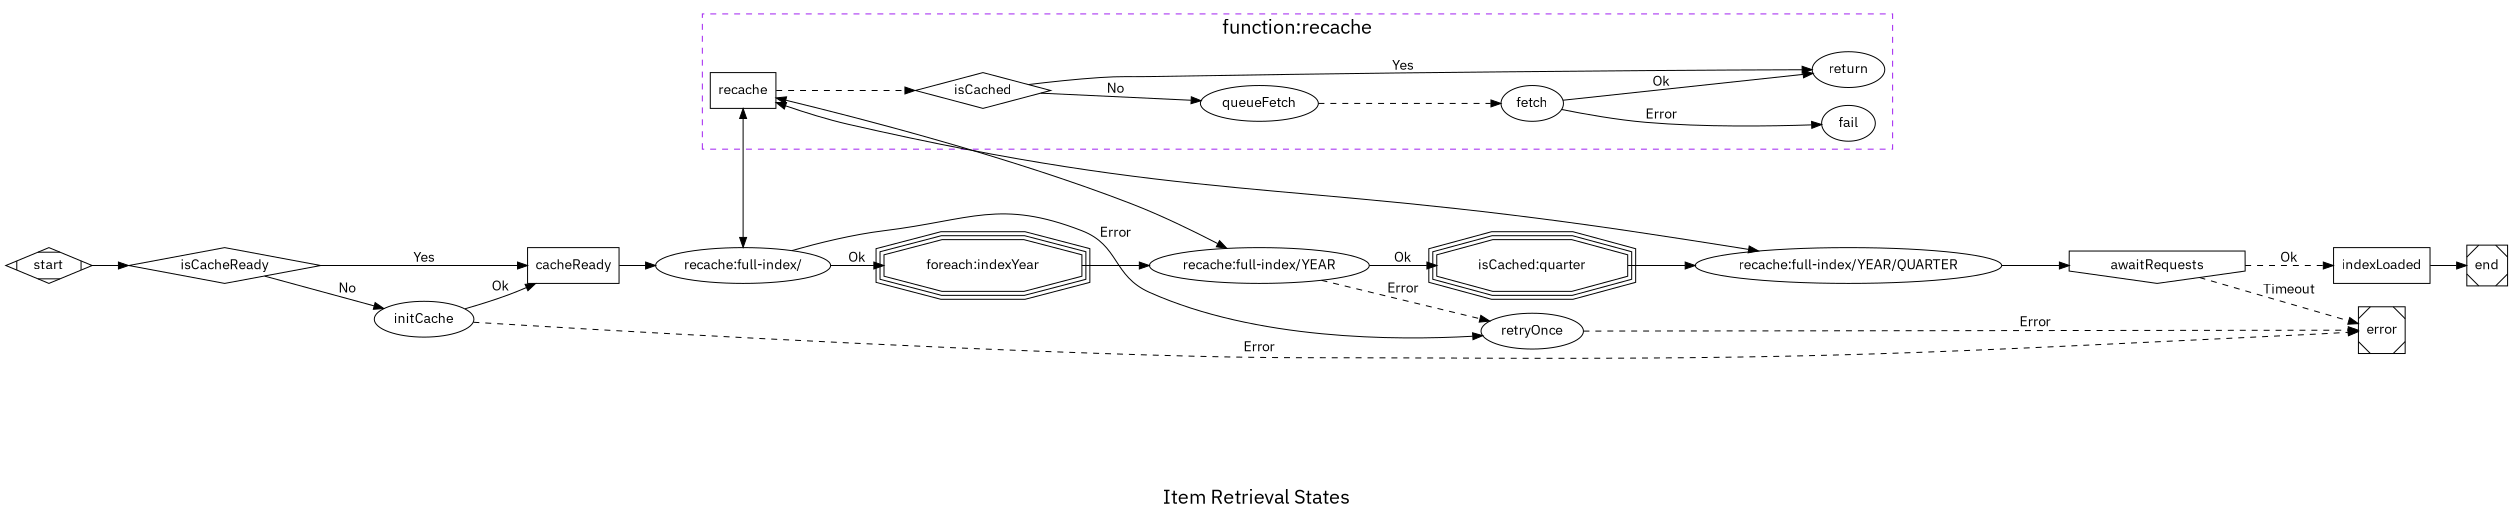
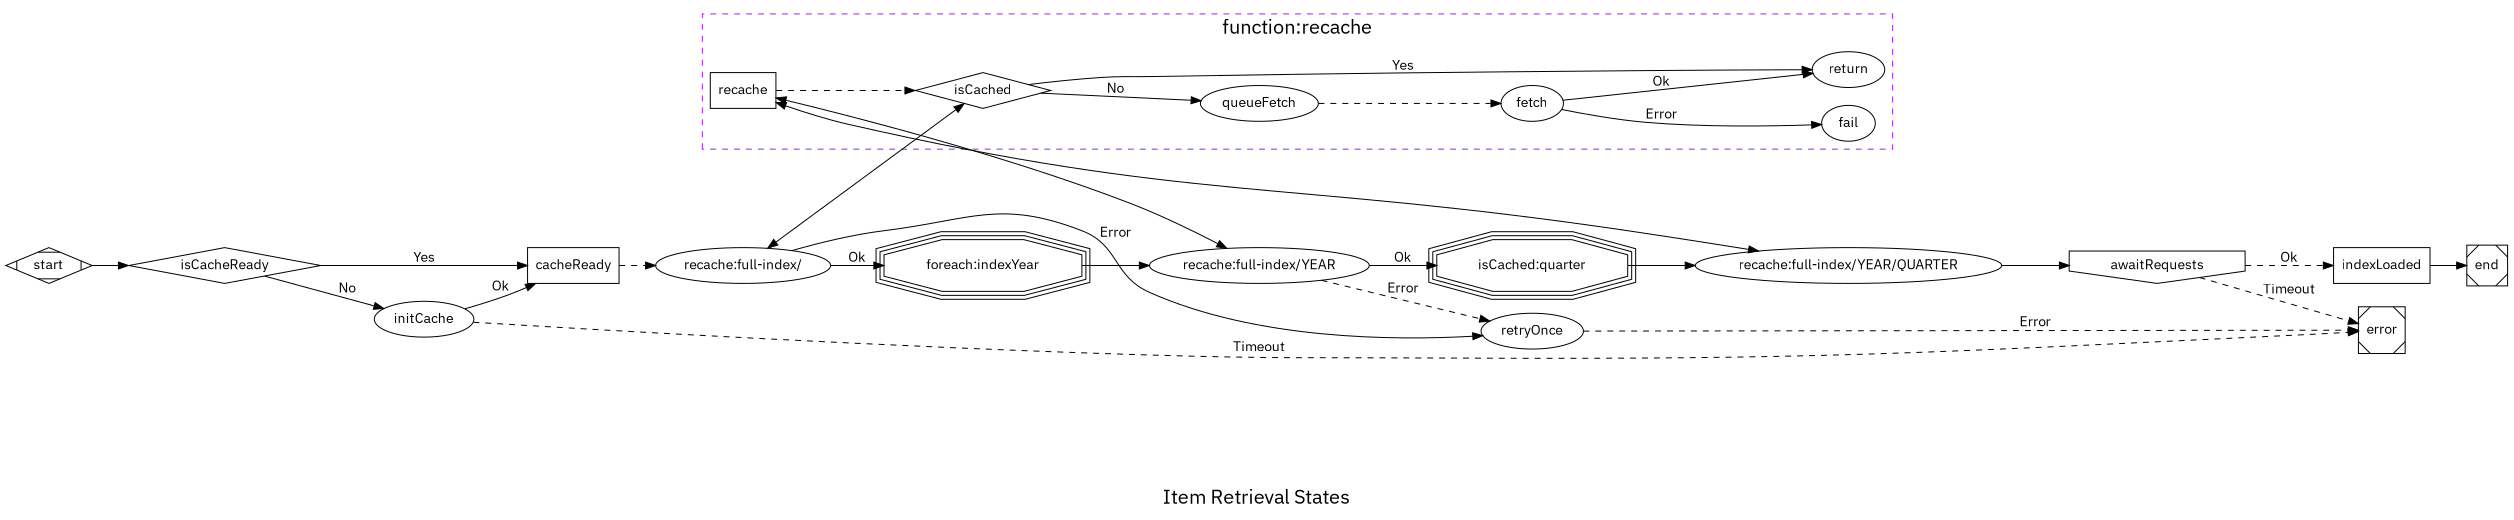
edge "recache" -- "recache:full-index/": now "isCached" -- "recache:full-index/"
edge "cacheReady" -> "recache:full-index/": style solid -> dashed
edge "initCache" -> "error": label "Error" -> "Timeout"
